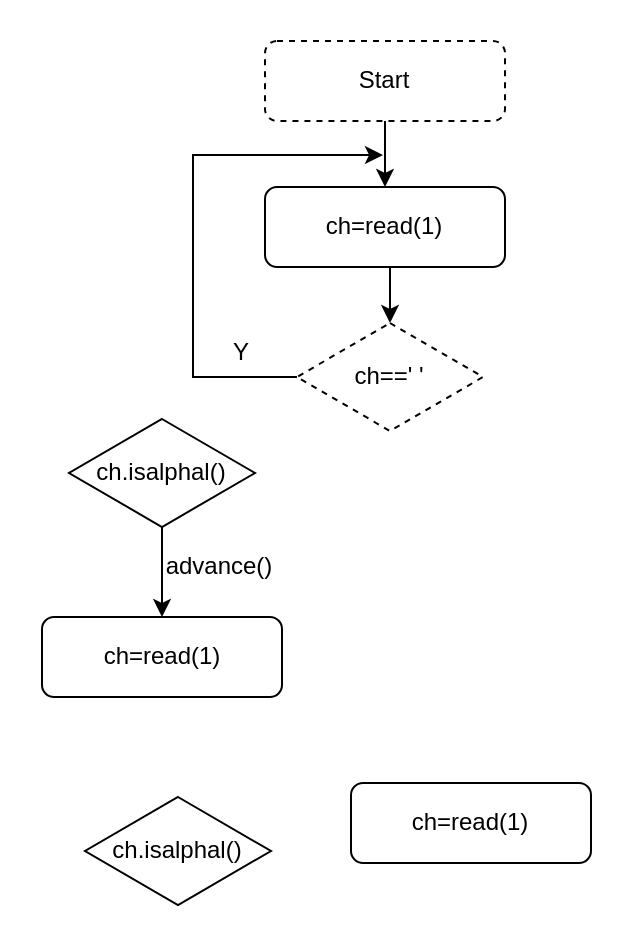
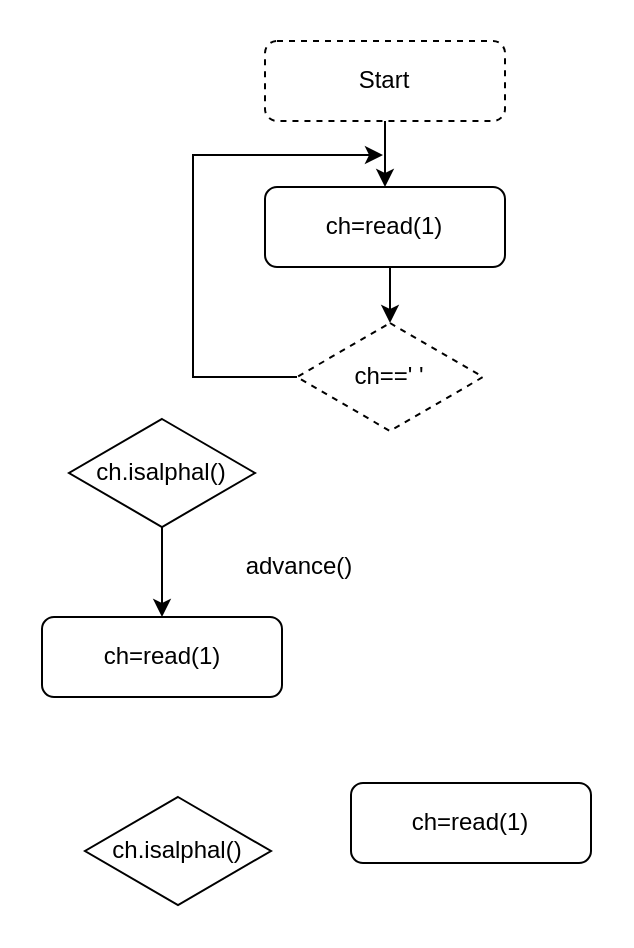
node "Y": removed
node "advance()": moved (218, 567) -> (298, 567)
